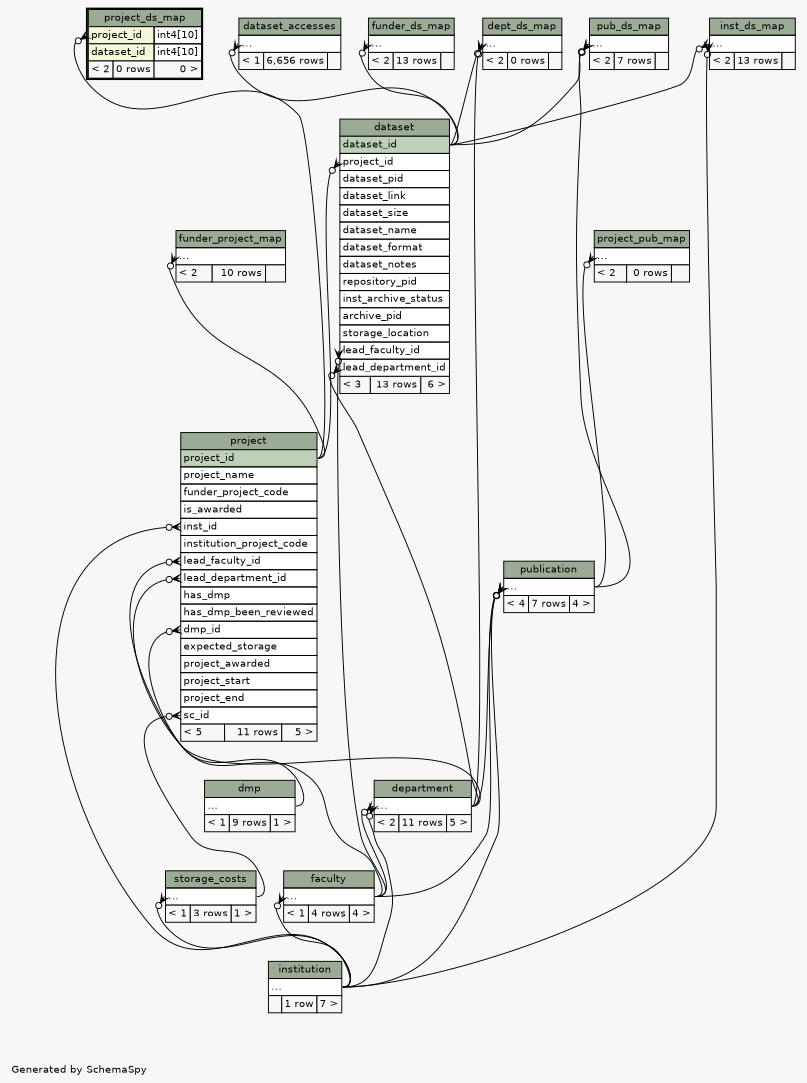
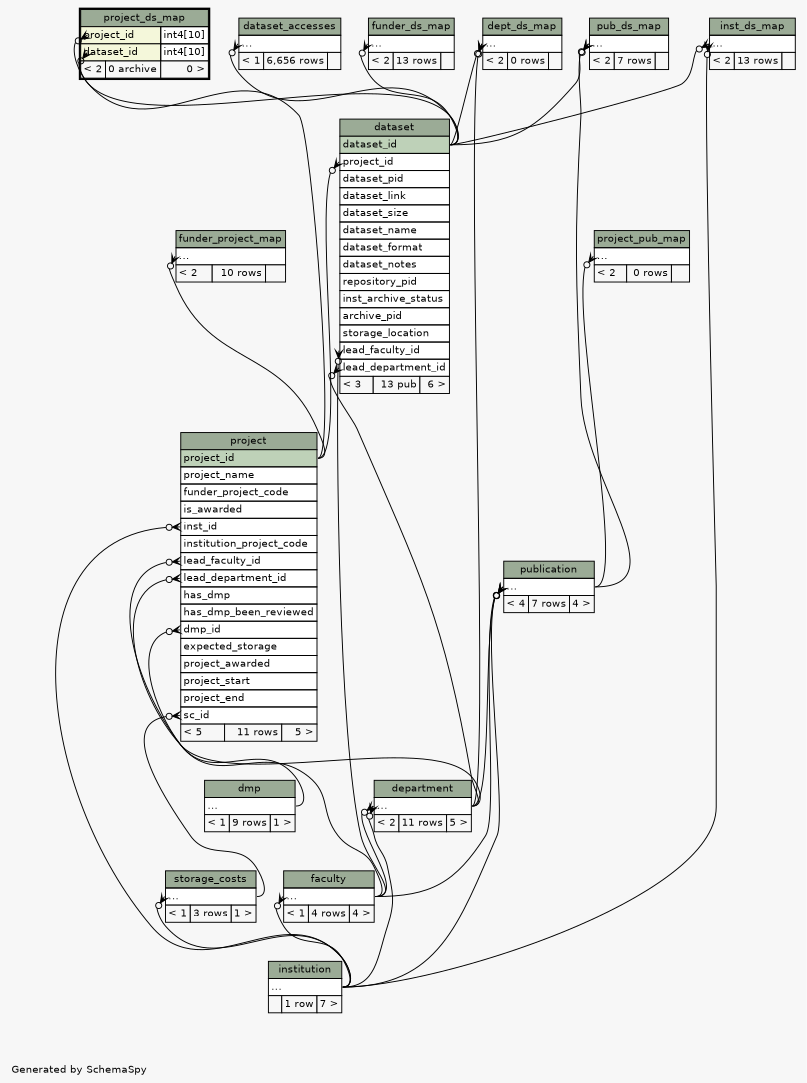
node "project_ds_map": text "0 rows" -> "0 archive"
edge "dataset" -> "project_ds_map": added
node "dataset": text "13 rows" -> "13 pub"
